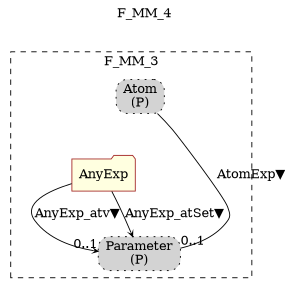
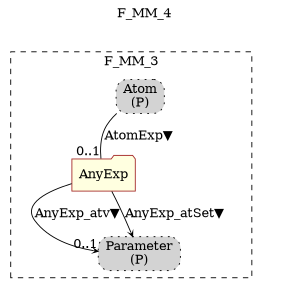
edge "Atom" -- "Parameter": now "Atom" -- "AnyExp"
